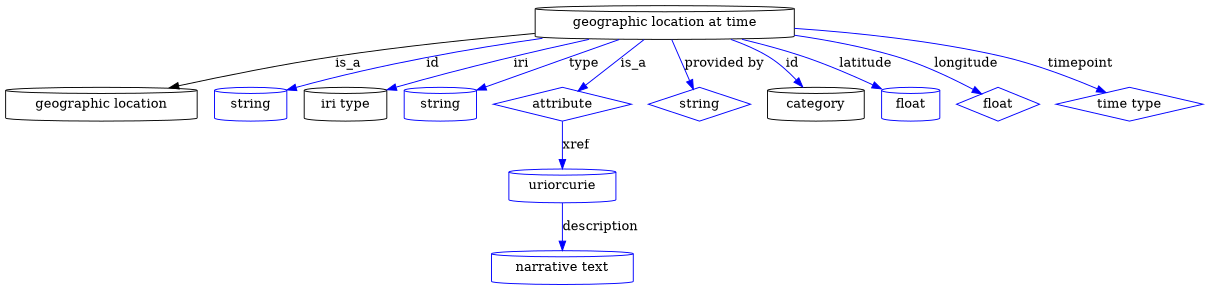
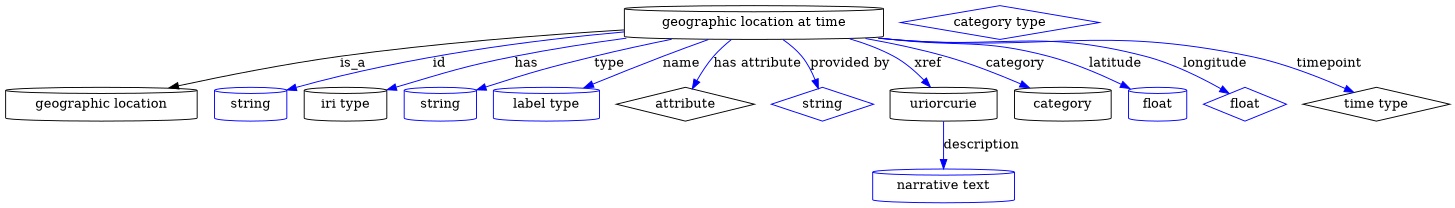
node "category type": added
edge "geographic location at time" -> "iri type": label "iri" -> "has"
edge "geographic location at time" -> "attribute": label "is_a" -> "has attribute"
edge "geographic location at time" -> "category": label "id" -> "category"
node "label type": added
node "attribute": color blue -> black
node "time type": color blue -> black
edge "attribute" -> "uriorcurie": now "geographic location at time" -> "uriorcurie"
node "uriorcurie": color blue -> black
